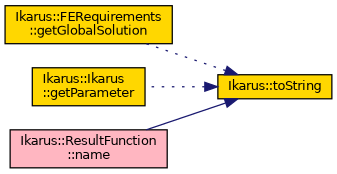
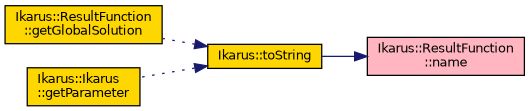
node "Ikarus::FERequirements ::getGlobalSolution": label "Ikarus::FERequirements ::getGlobalSolution" -> "Ikarus::ResultFunction ::getGlobalSolution"
edge "Ikarus::ResultFunction ::name" -> "Ikarus::toString": reversed
